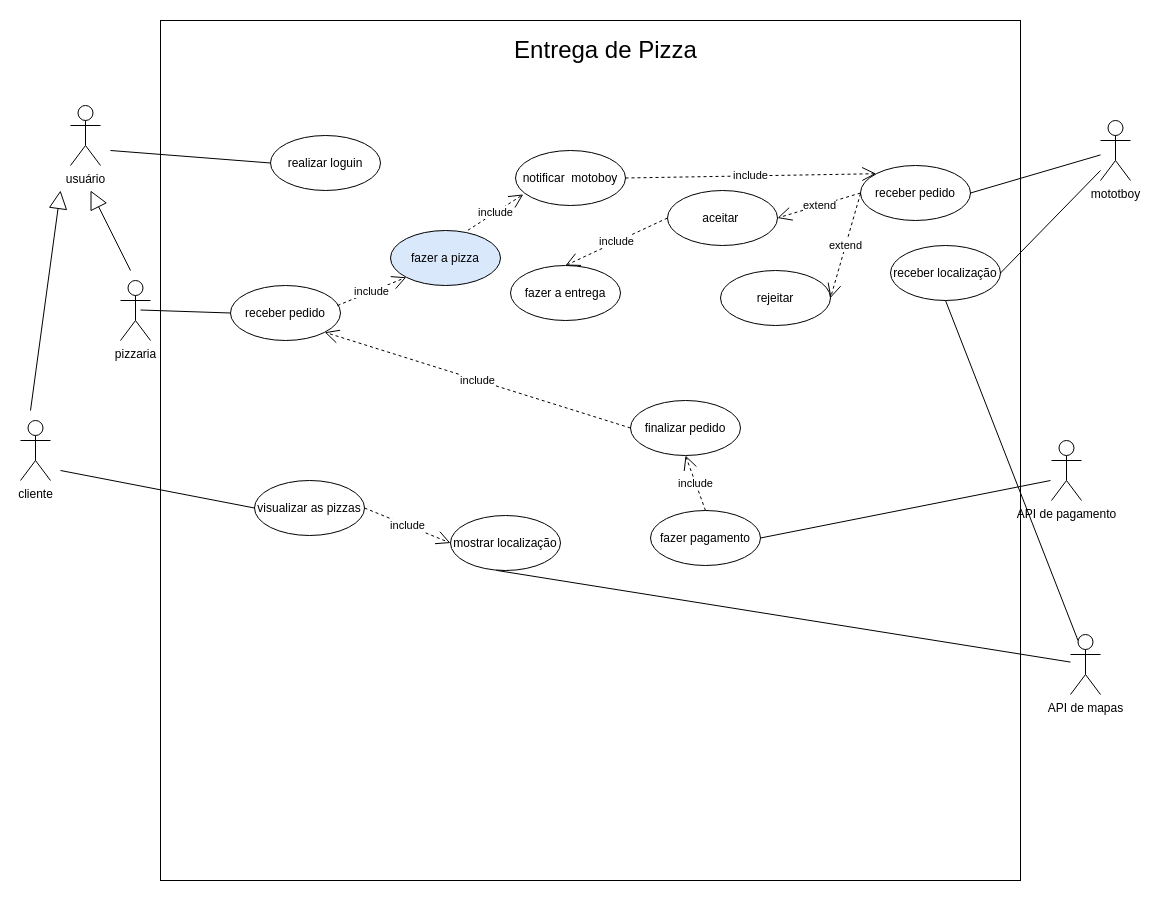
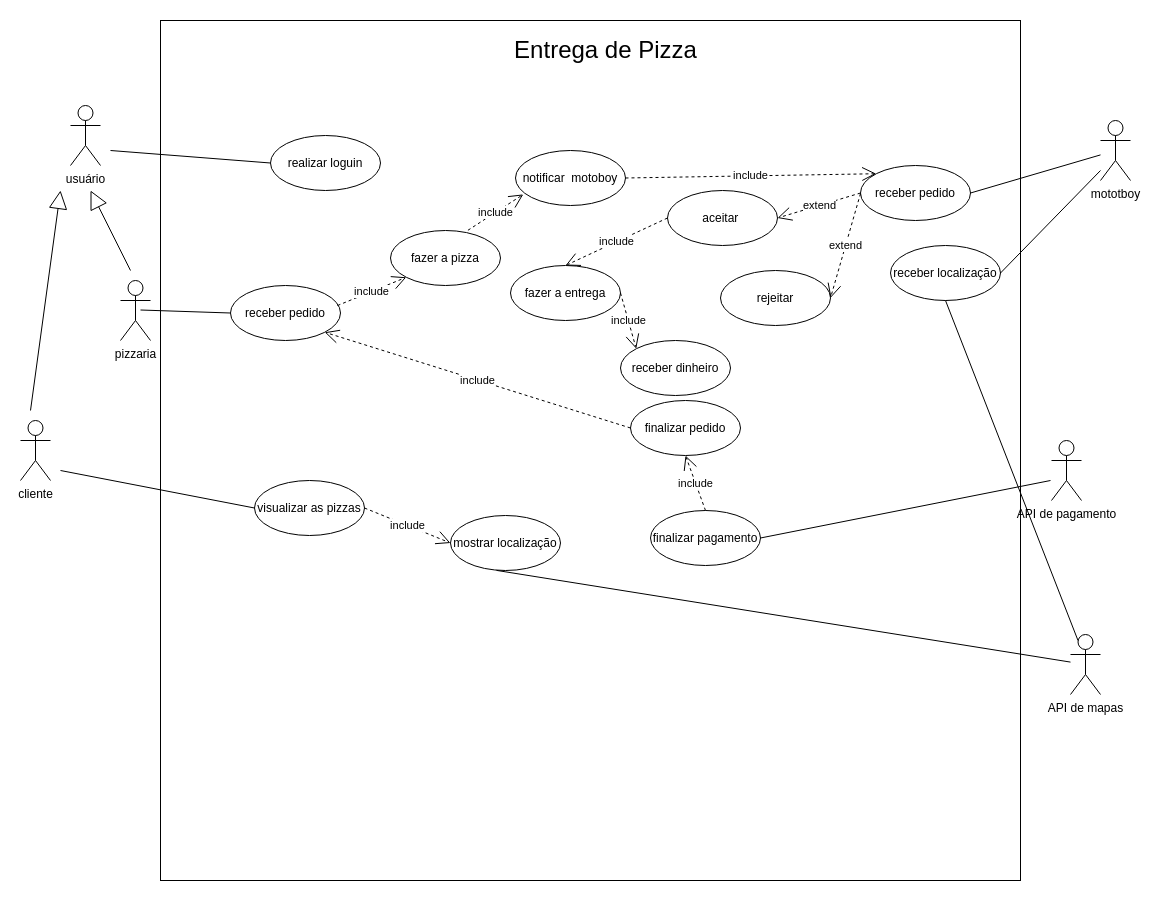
node "fazer a pizza": fillcolor #dae8fc -> #ffffff
edge "fazer a entrega" -> "receber dinheiro": added, label "include"
node "receber dinheiro": added
node "fazer pagamento": label "fazer pagamento" -> "finalizar pagamento"
